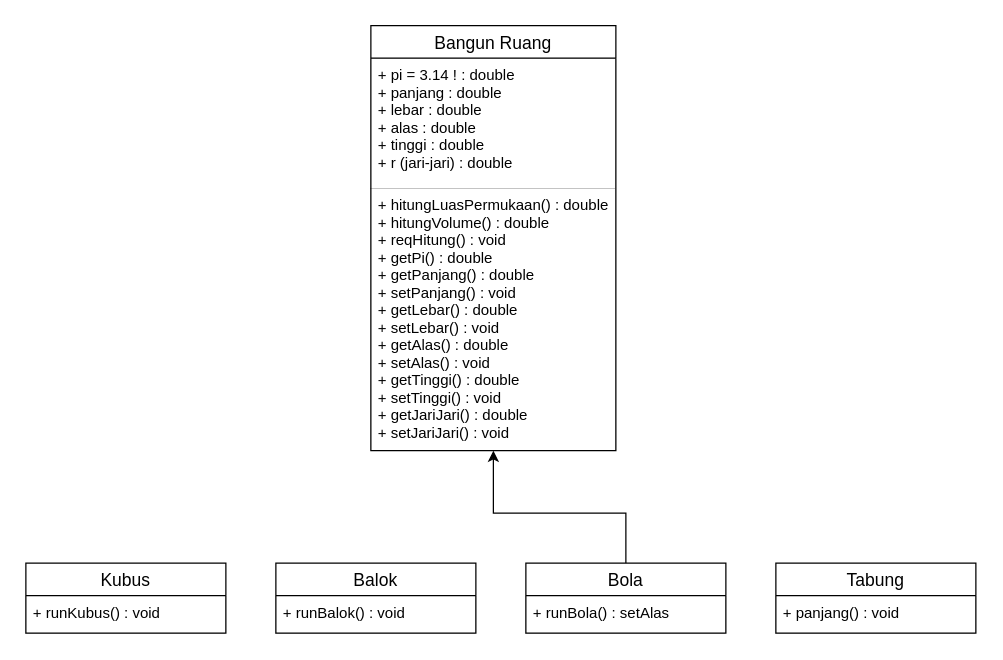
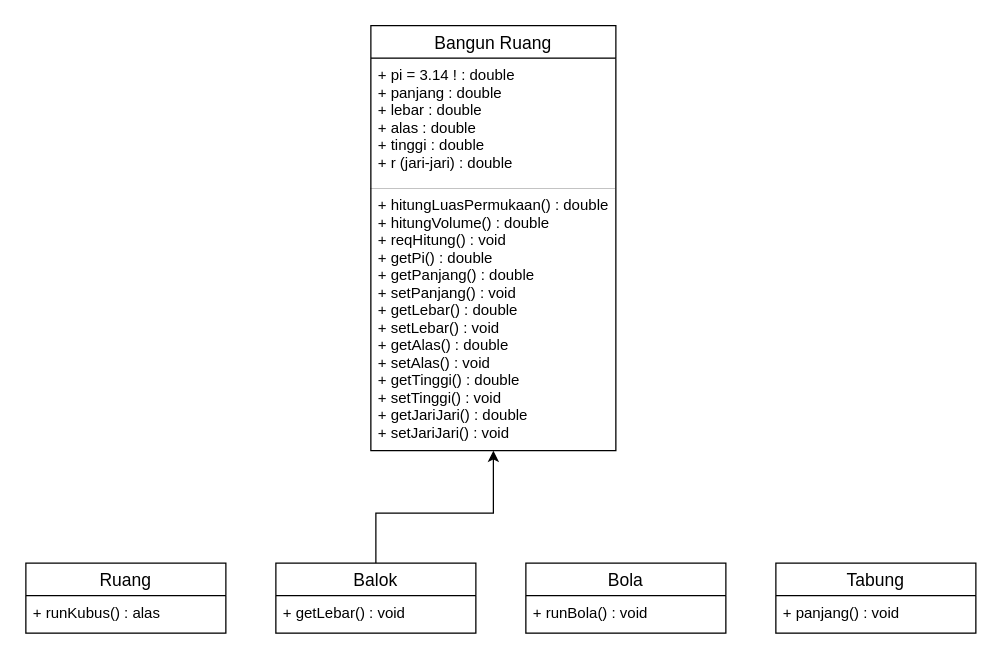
edge "Balok" -> "Bangun Ruang": added
edge "Bola" -> "Bangun Ruang": removed
node "Kubus": label "Kubus" -> "Ruang"
node "+ runKubus() : void": label "+ runKubus() : void" -> "+ runKubus() : alas"
node "+ runBalok() : void": label "+ runBalok() : void" -> "+ getLebar() : void"
node "+ runBola() : setAlas": label "+ runBola() : setAlas" -> "+ runBola() : void"
